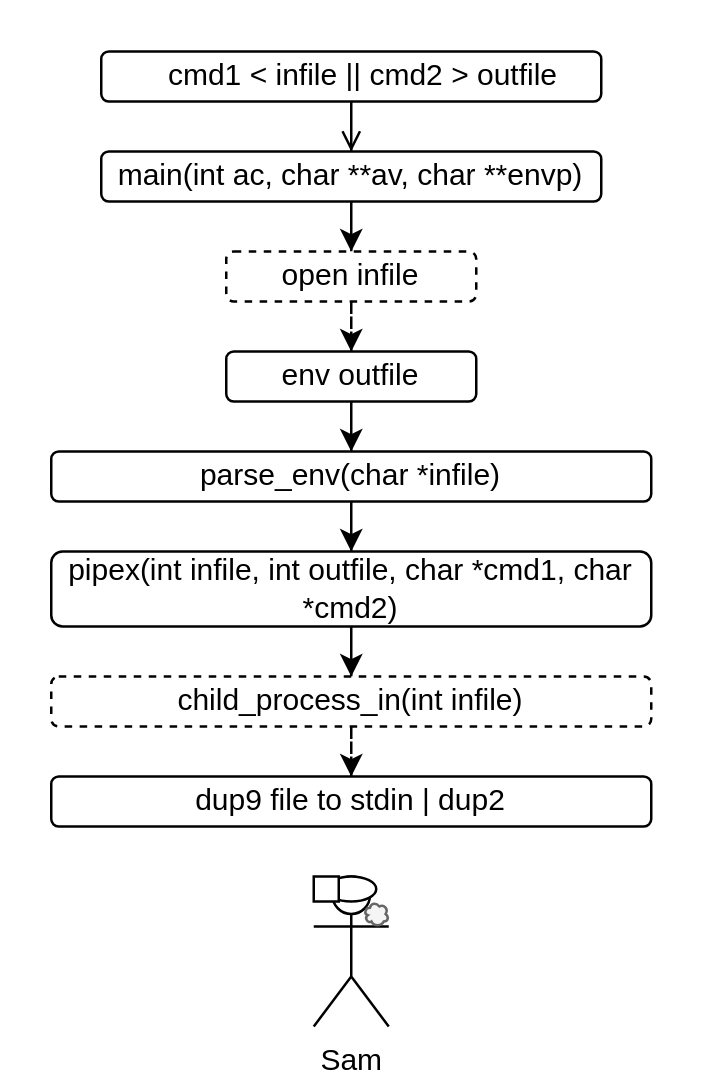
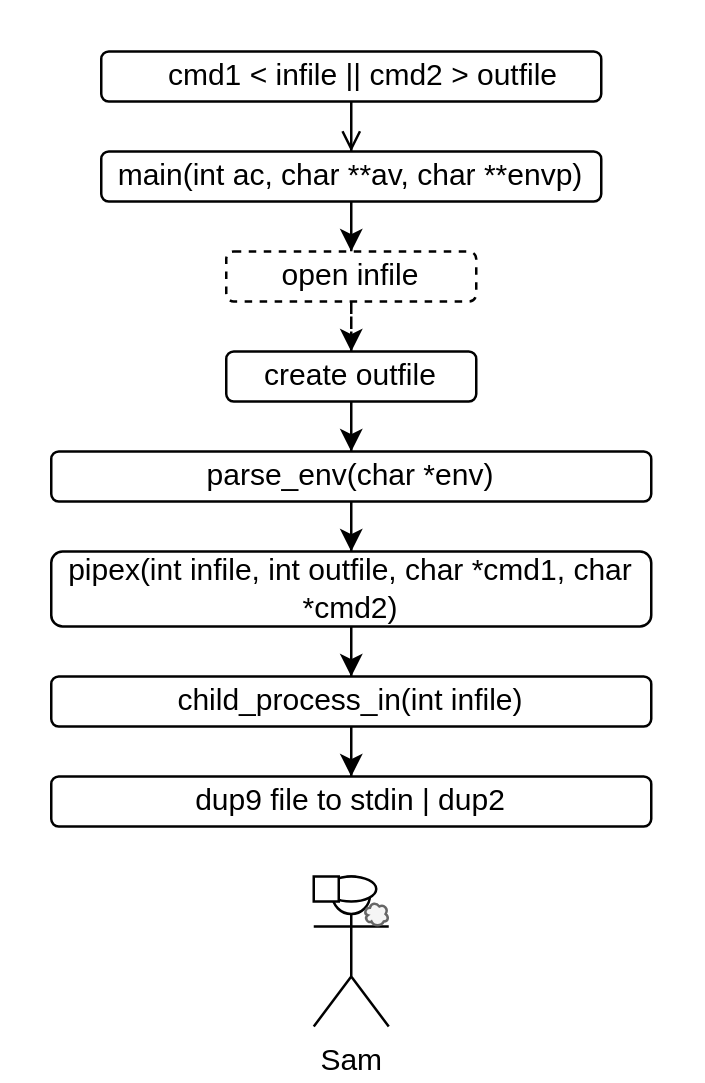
node "env outfile": label "env outfile" -> "create outfile"
node "parse_env(char *infile)": label "parse_env(char *infile)" -> "parse_env(char *env)"
node "child_process_in(int infile)": style dashed -> solid
edge "child_process_in(int infile)" -> "dup9 file to stdin | dup2": style dashed -> solid
